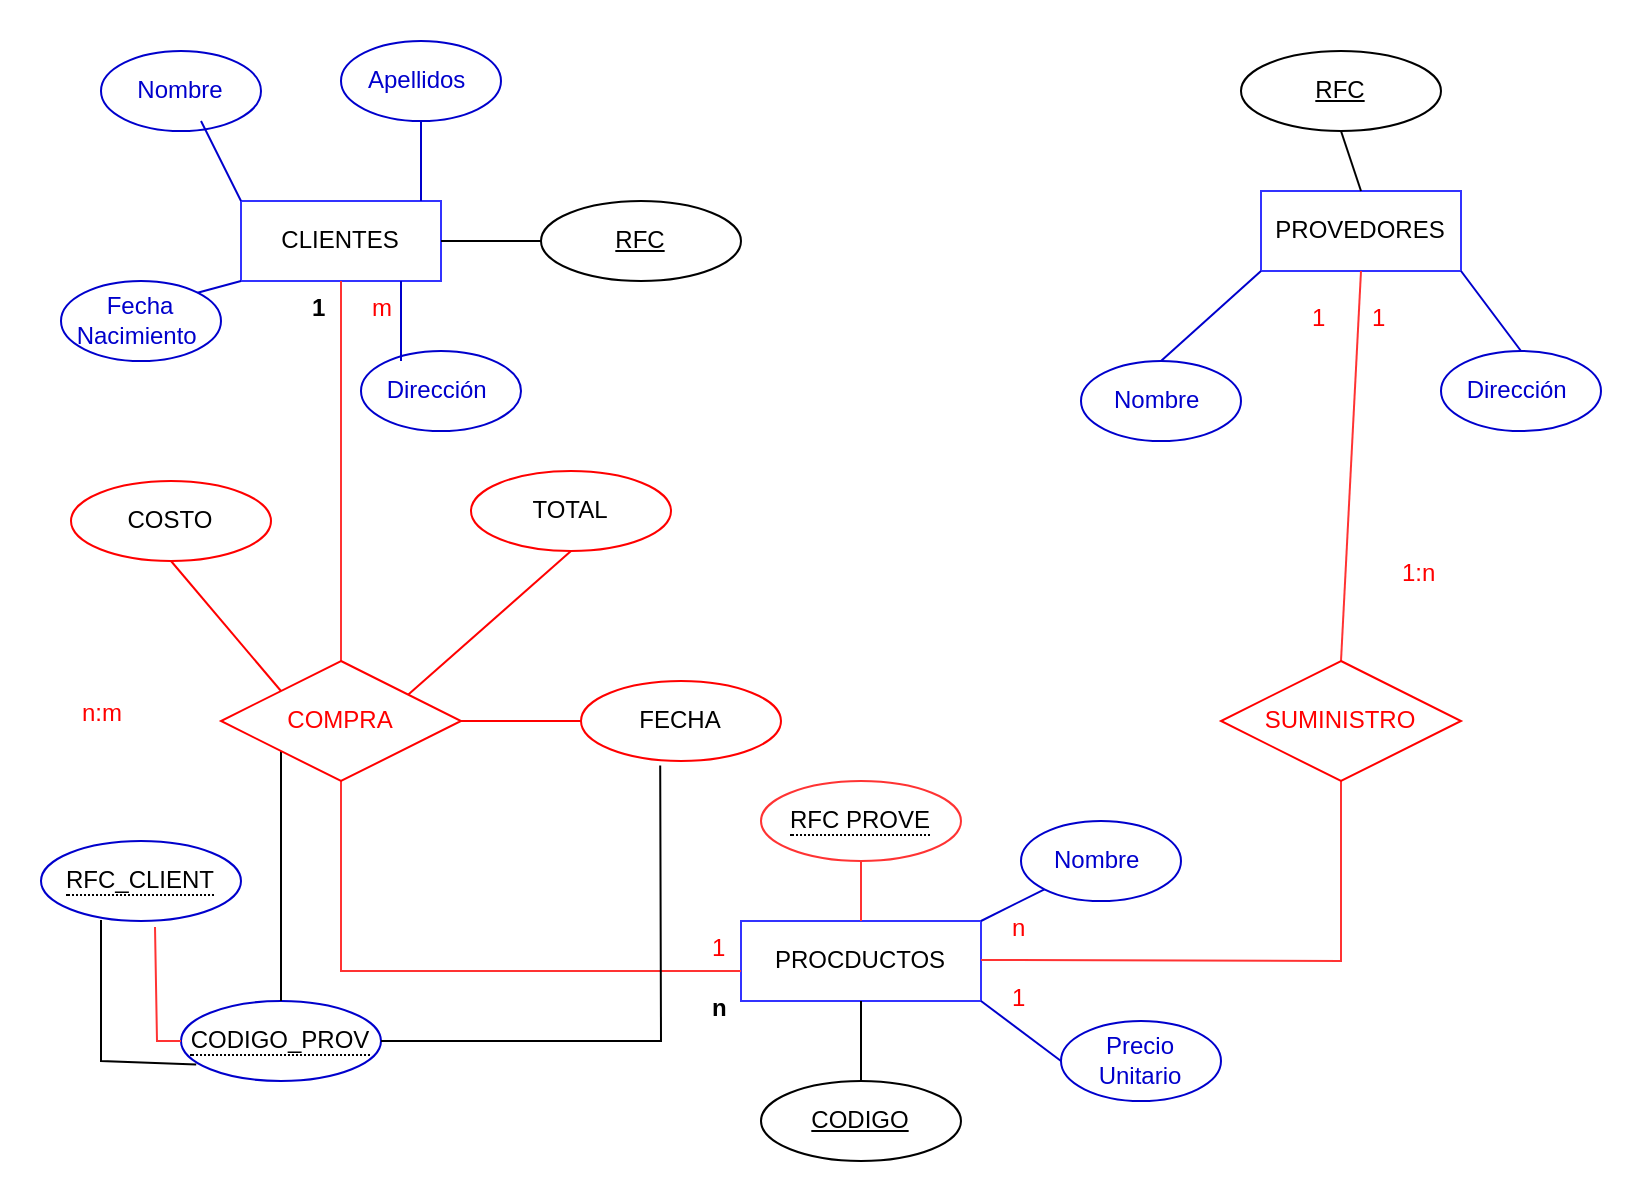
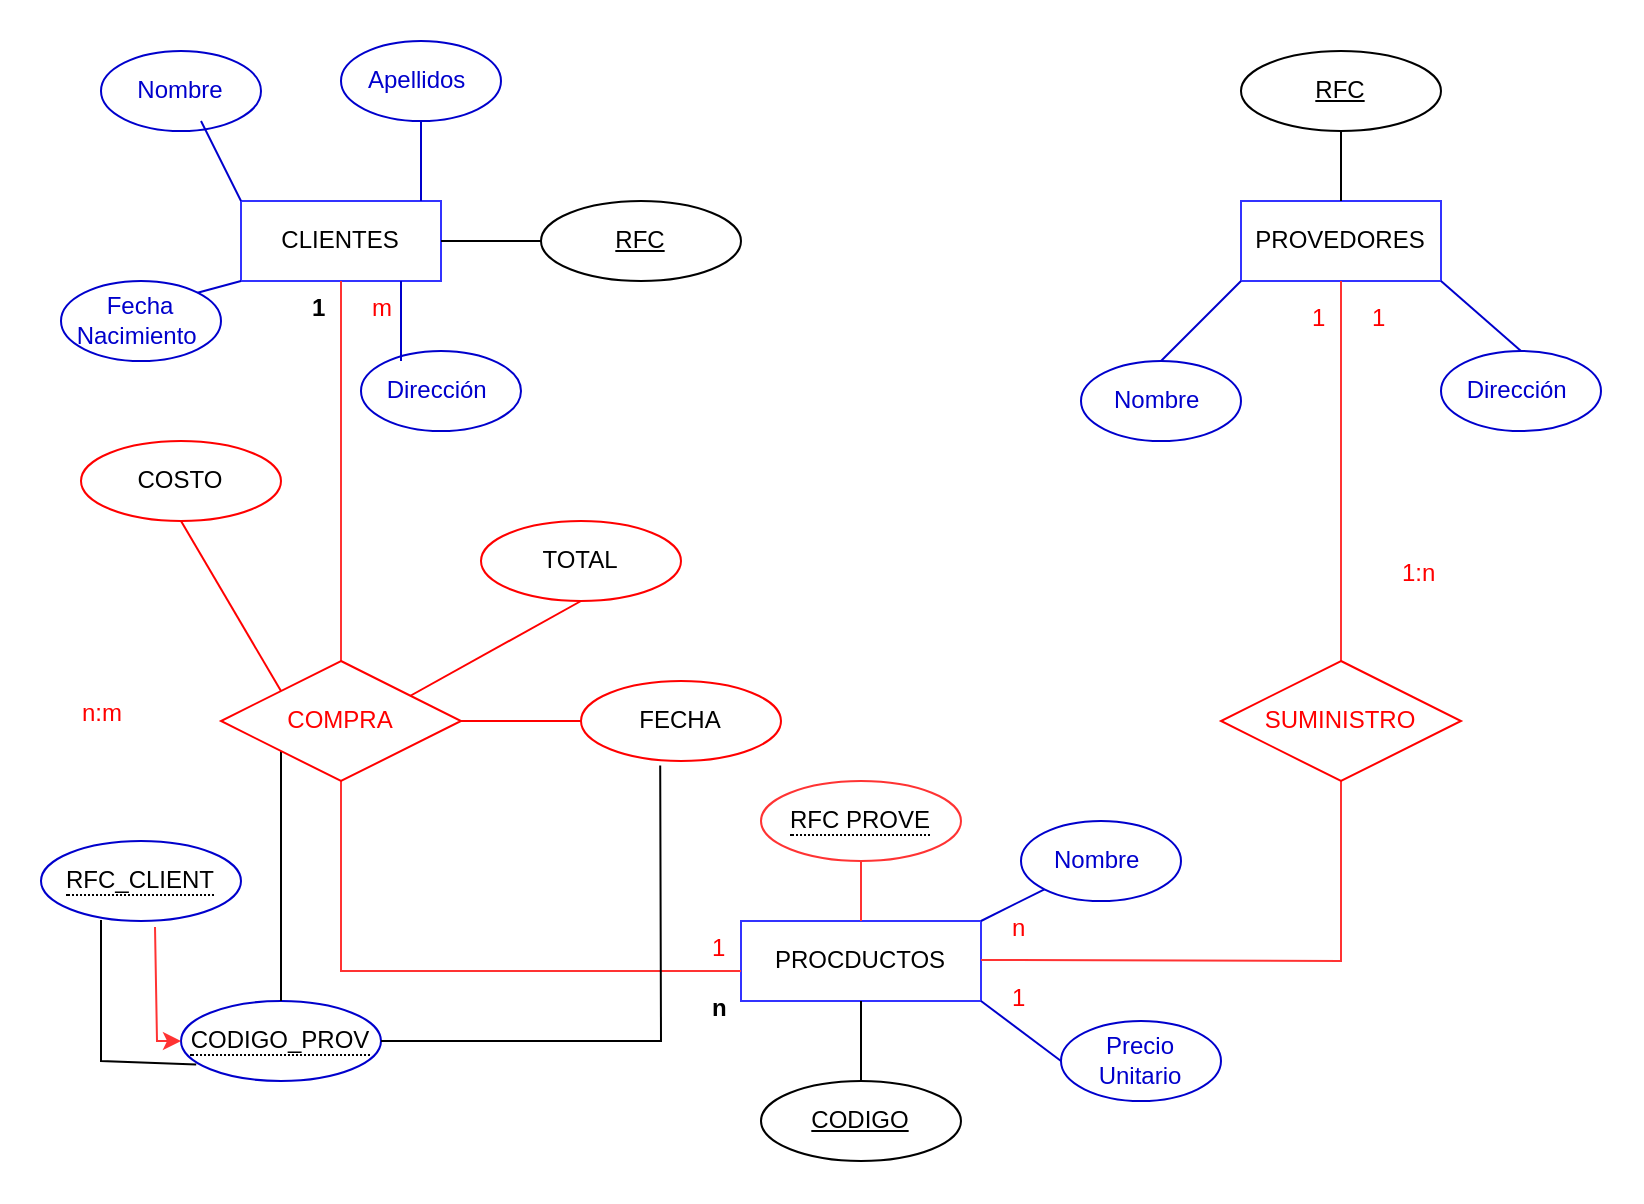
node "PROVEDORES": moved (1361, 231) -> (1341, 241)
node "TOTAL": moved (571, 511) -> (581, 561)
node "COSTO": moved (171, 521) -> (181, 481)
edge "RFC_CLIENT" -- "CODIGO_PROV": arrowhead none -> classic
